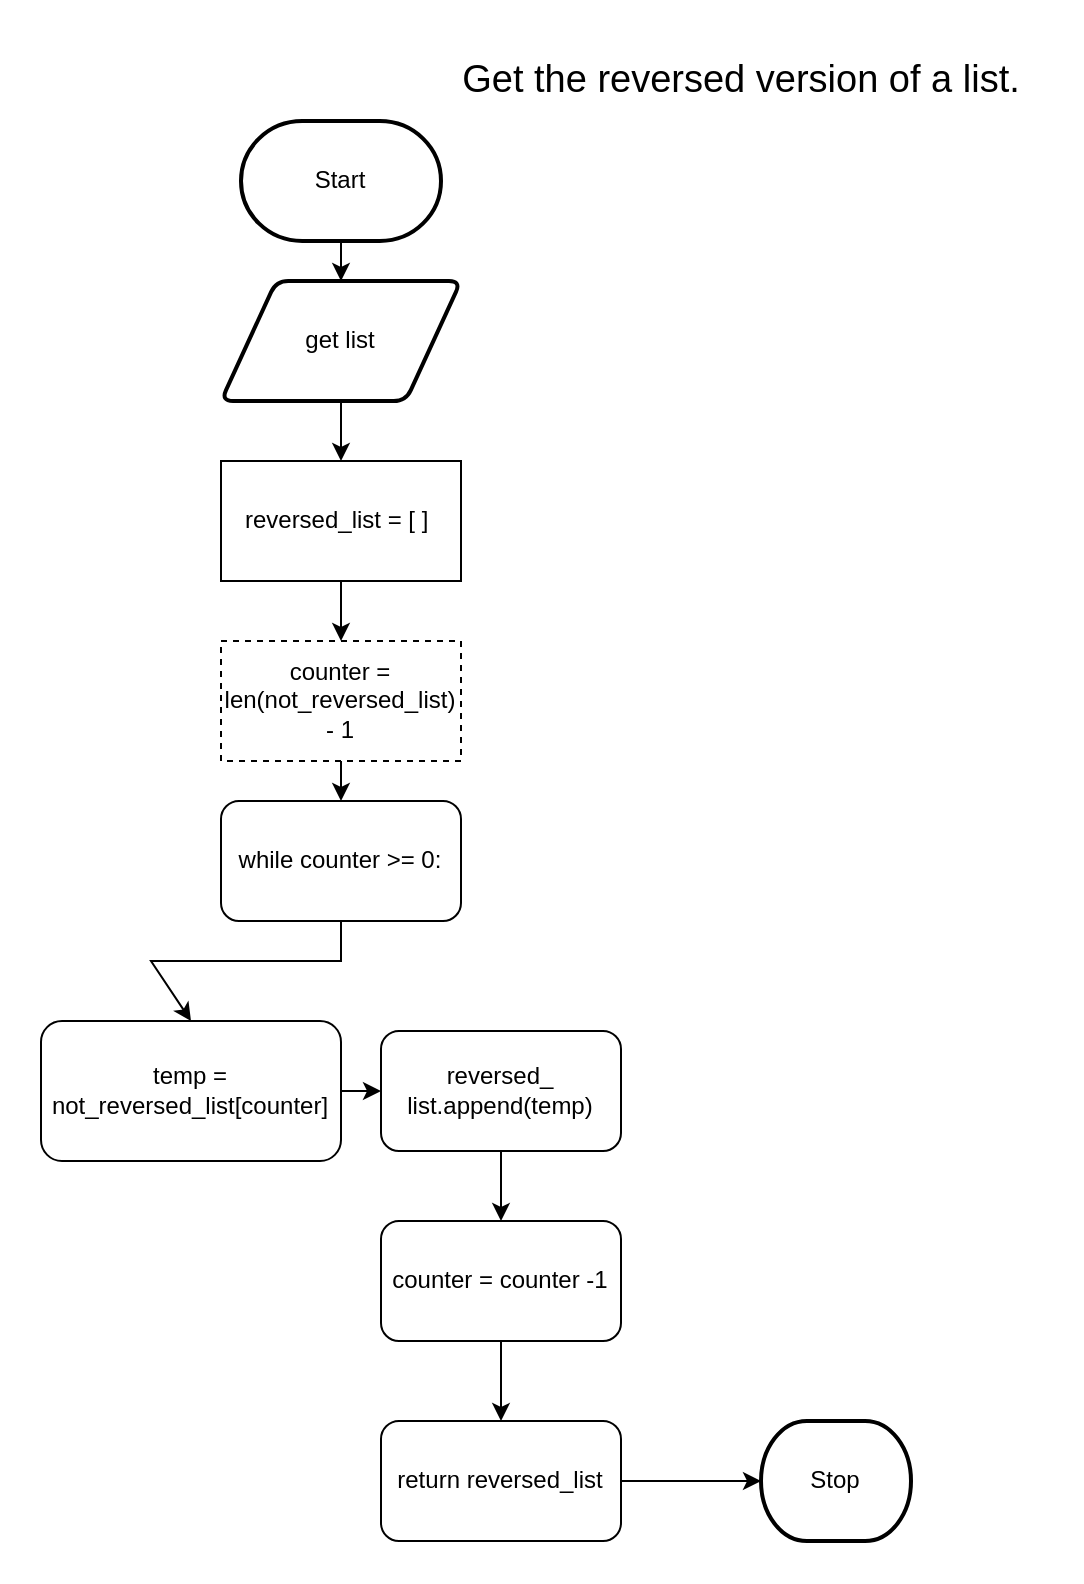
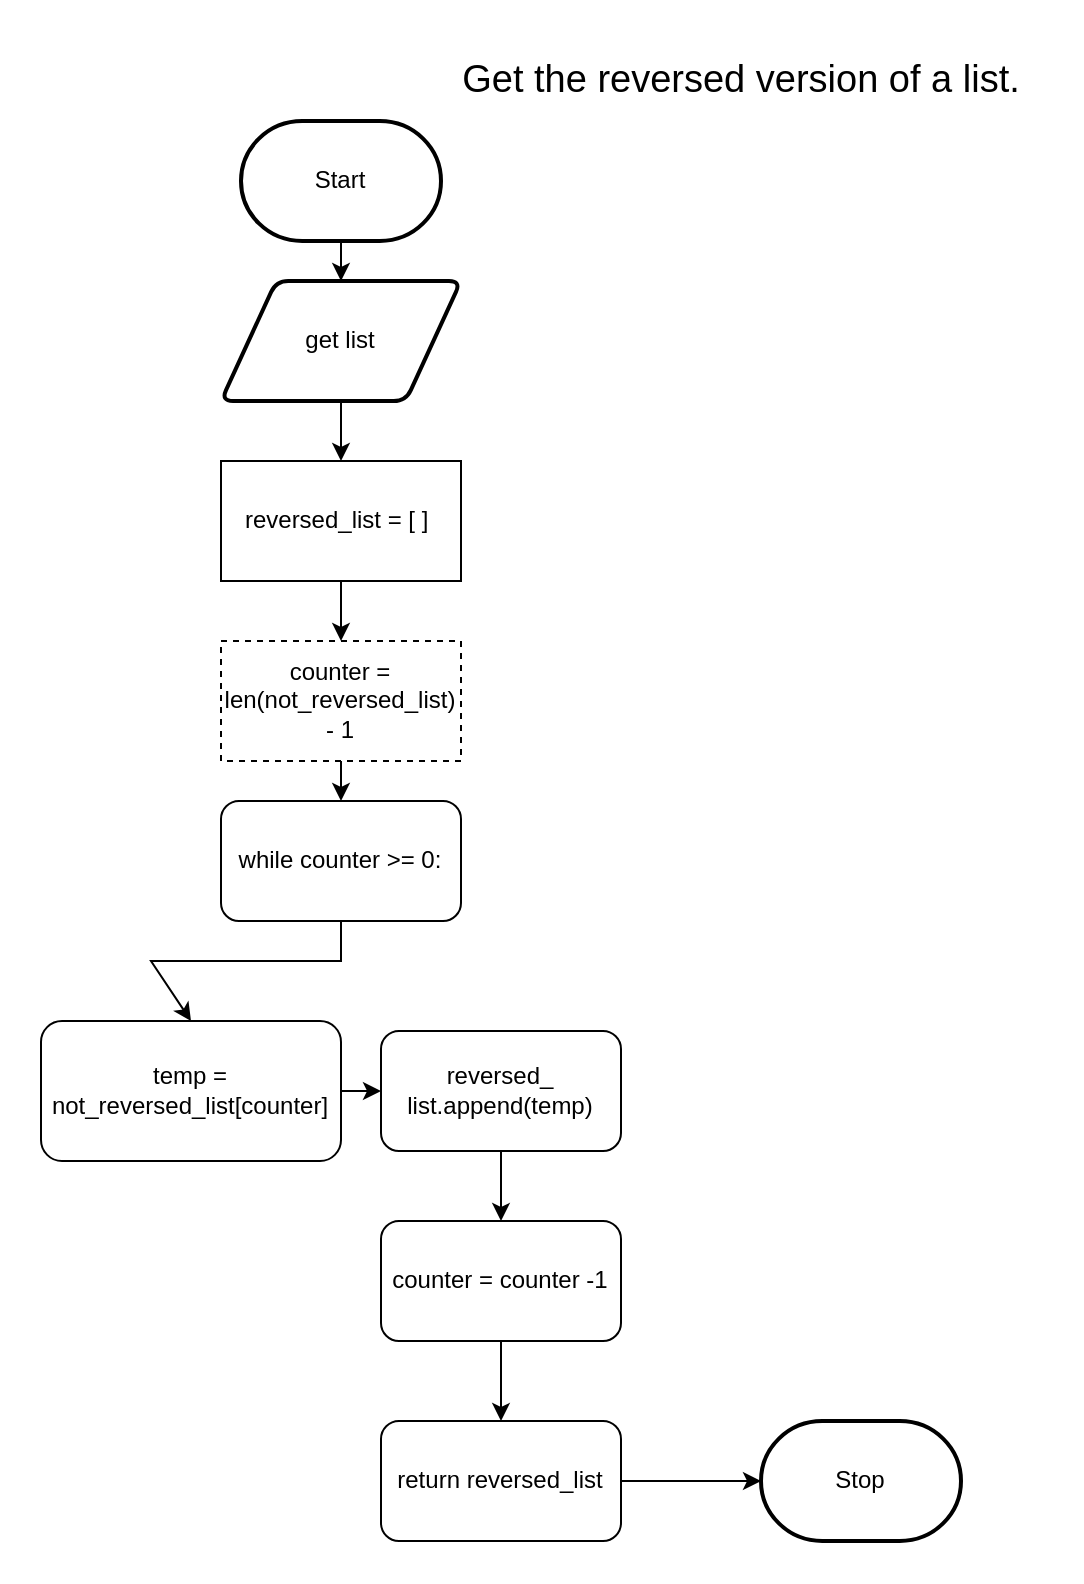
node "Stop": size 150x120 -> 200x120
